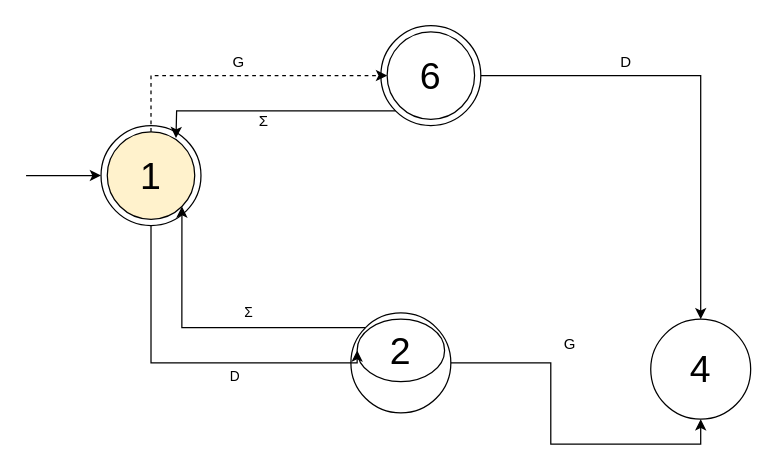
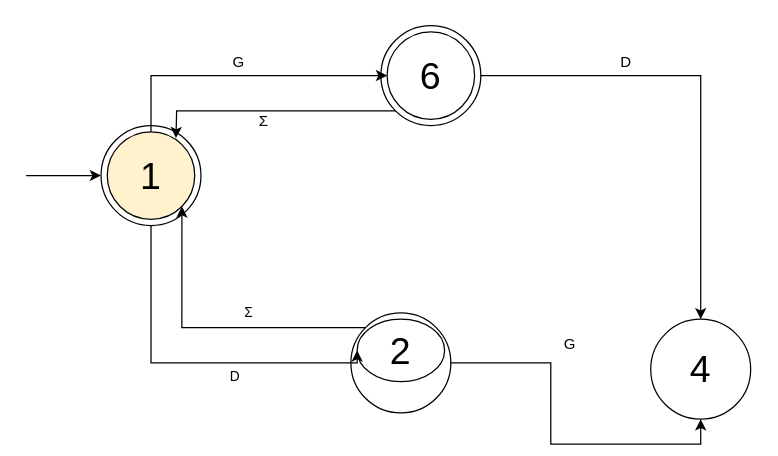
edge "1" -> "6": style dashed -> solid
